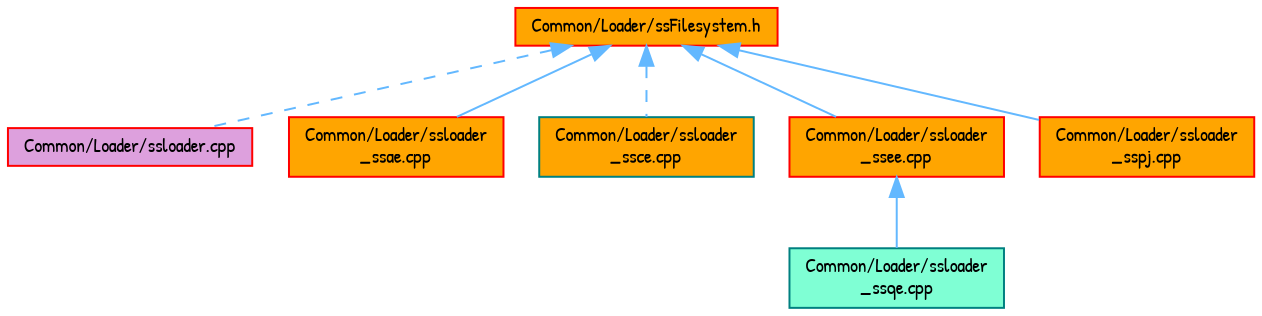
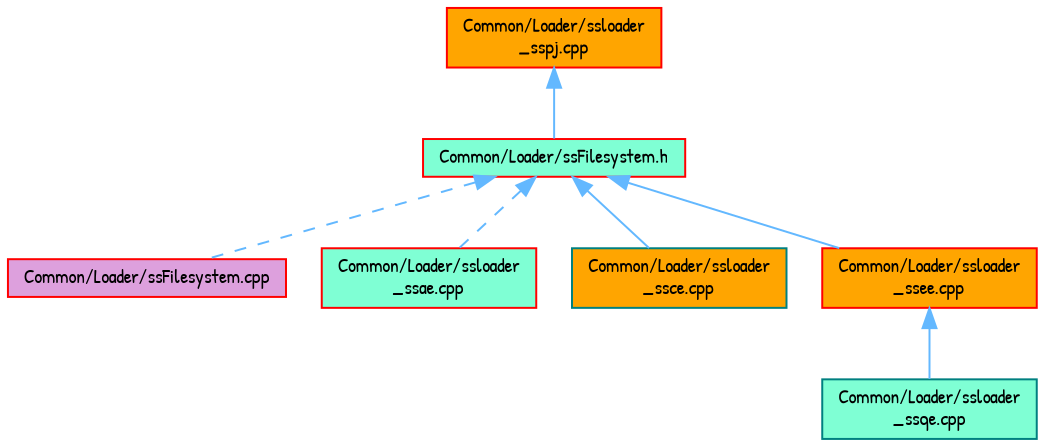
node "Common/Loader/ssFilesystem.h": fillcolor orange -> aquamarine
edge "Common/Loader/ssloader _ssae.cpp" -> "Common/Loader/ssFilesystem.h": style solid -> dashed
edge "Common/Loader/ssloader _sspj.cpp" -> "Common/Loader/ssFilesystem.h": reversed
edge "Common/Loader/ssloader _ssce.cpp" -> "Common/Loader/ssFilesystem.h": style dashed -> solid
node "Common/Loader/ssloader.cpp": label "Common/Loader/ssloader.cpp" -> "Common/Loader/ssFilesystem.cpp"
node "Common/Loader/ssloader _ssae.cpp": fillcolor orange -> aquamarine
